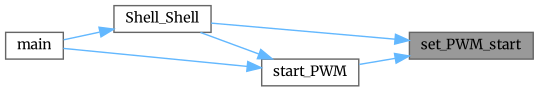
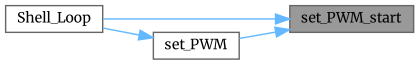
node "Shell_Shell": label "Shell_Shell" -> "Shell_Loop"
node "main": removed
node "start_PWM": label "start_PWM" -> "set_PWM"
